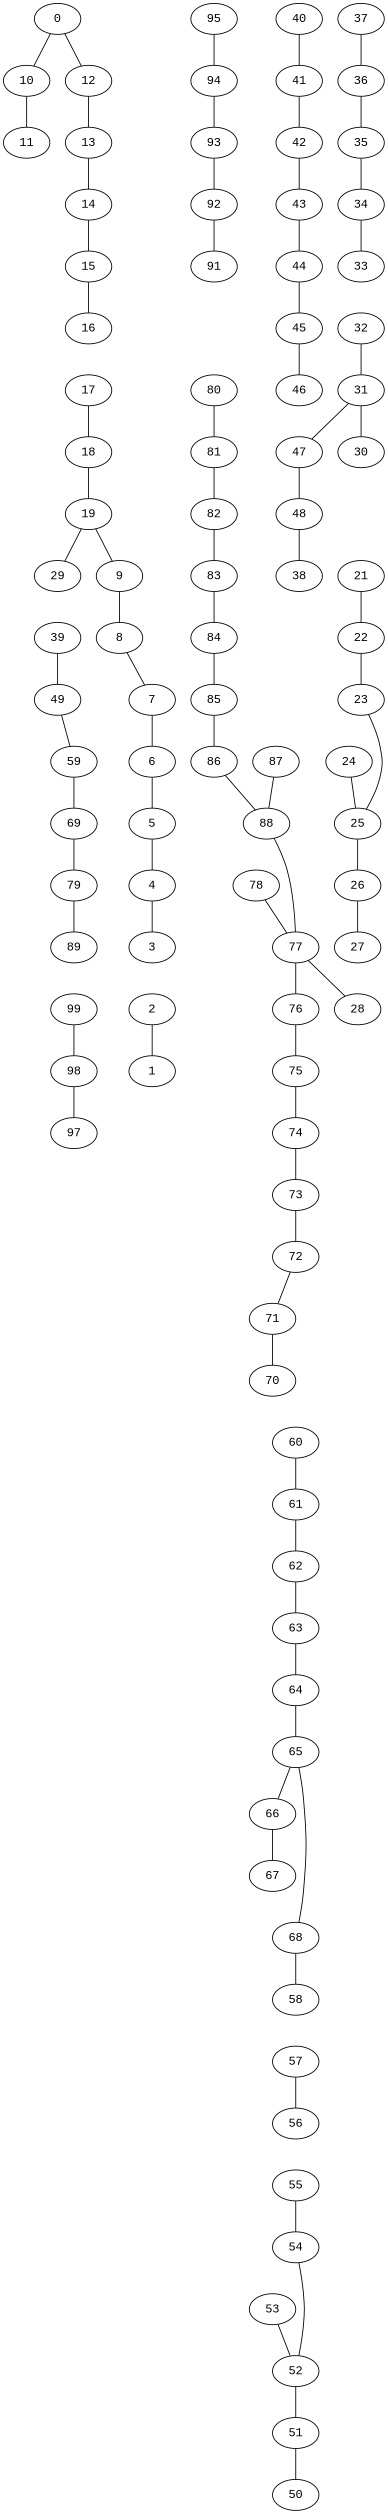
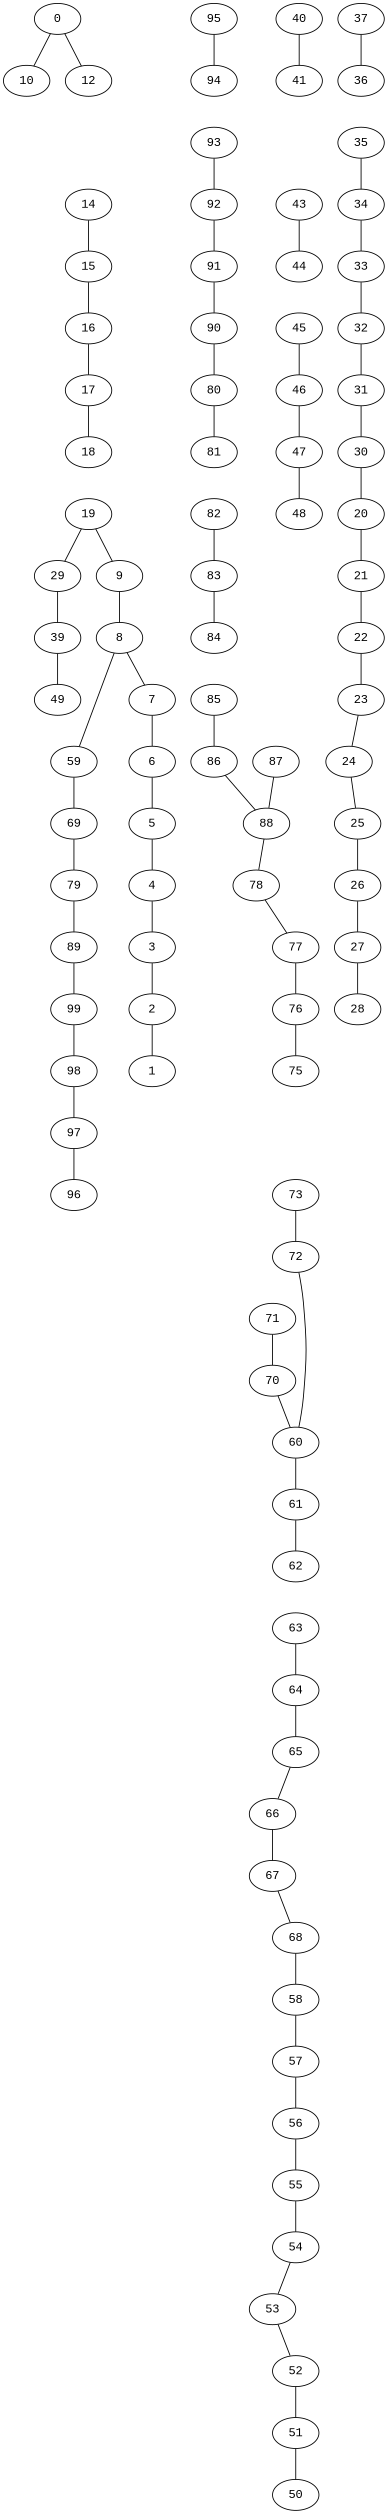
edge "94" -- "93": removed
edge "36" -- "35": removed
node "11": removed
node "13": removed
node "42": removed
edge "44" -- "45": removed
edge "33" -- "32": added
node "90": added
edge "16" -- "17": added
edge "31" -- "47": now "46" -- "47"
edge "18" -- "19": removed
edge "81" -- "82": removed
node "20": added
node "38": removed
edge "29" -- "39": added
edge "84" -- "85": removed
edge "49" -- "59": now "8" -- "59"
edge "23" -- "25": now "23" -- "24"
edge "88" -- "77": now "88" -- "78"
edge "89" -- "99": added
edge "3" -- "2": added
edge "77" -- "28": now "27" -- "28"
node "74": removed
node "96": added
edge "72" -- "71": now "72" -- "60"
edge "70" -- "60": added
edge "62" -- "63": removed
edge "65" -- "68": now "67" -- "68"
edge "58" -- "57": added
edge "56" -- "55": added
edge "54" -- "52": now "54" -- "53"
